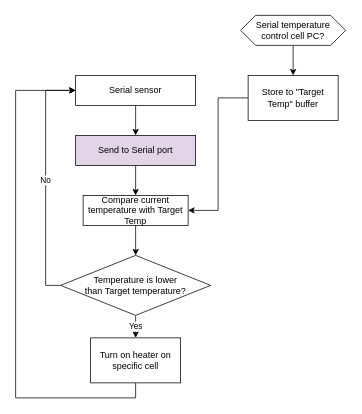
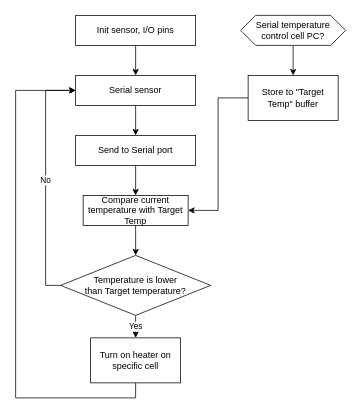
node "Init sensor, I/O pins": added
edge "Init sensor, I/O pins" -> "Serial sensor": added
node "Send to Serial port": fillcolor #e1d5e7 -> #ffffff
